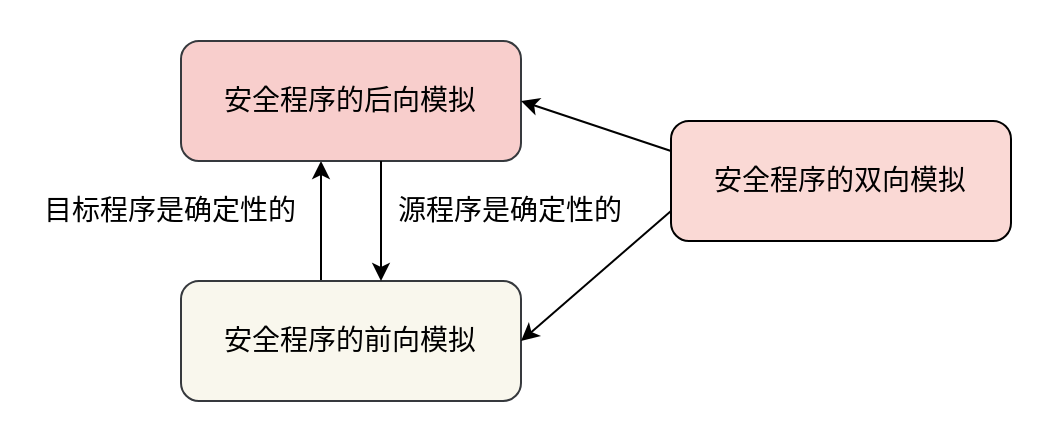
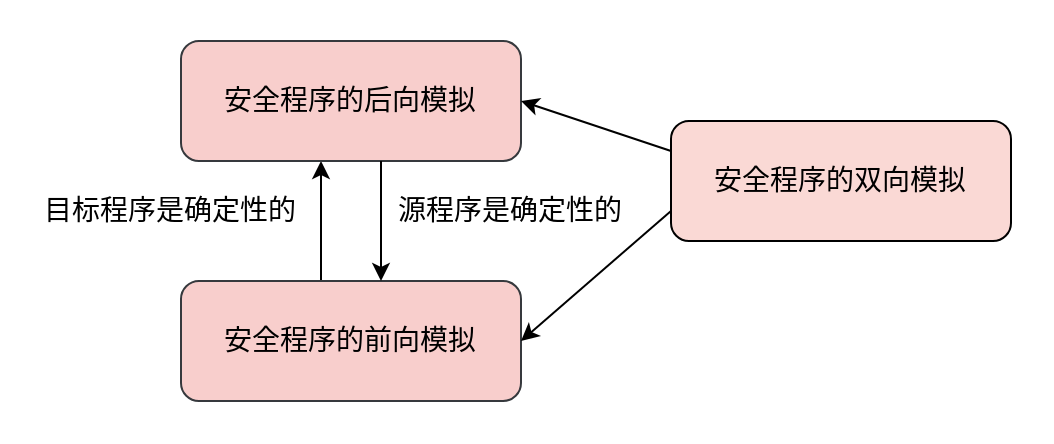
node "安全程序的前向模拟": fillcolor #f9f7ed -> #f8cecc
